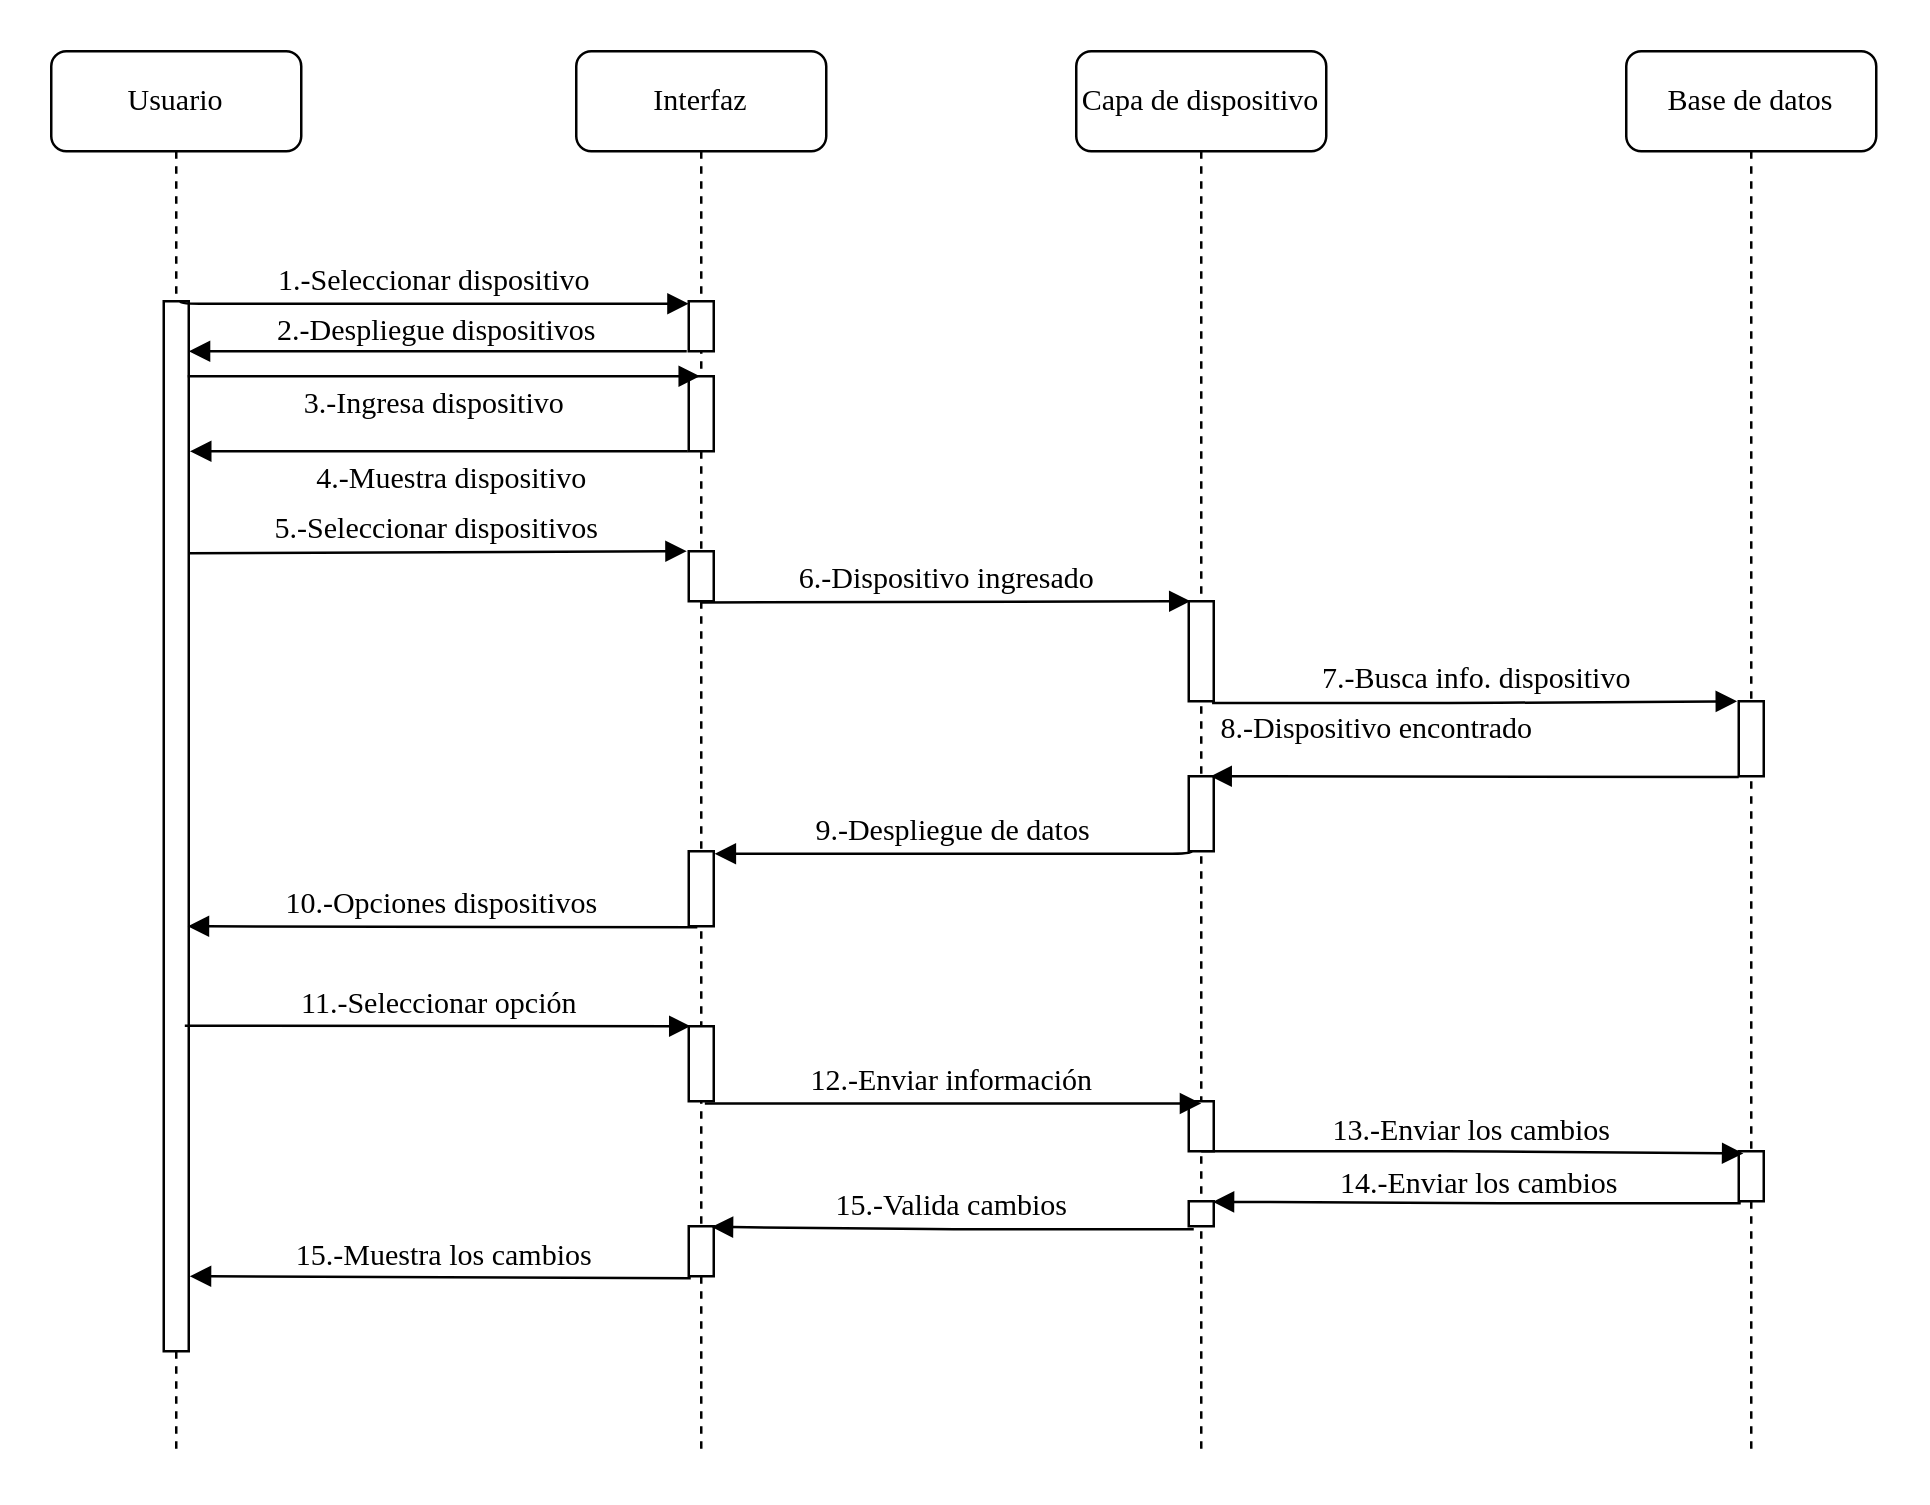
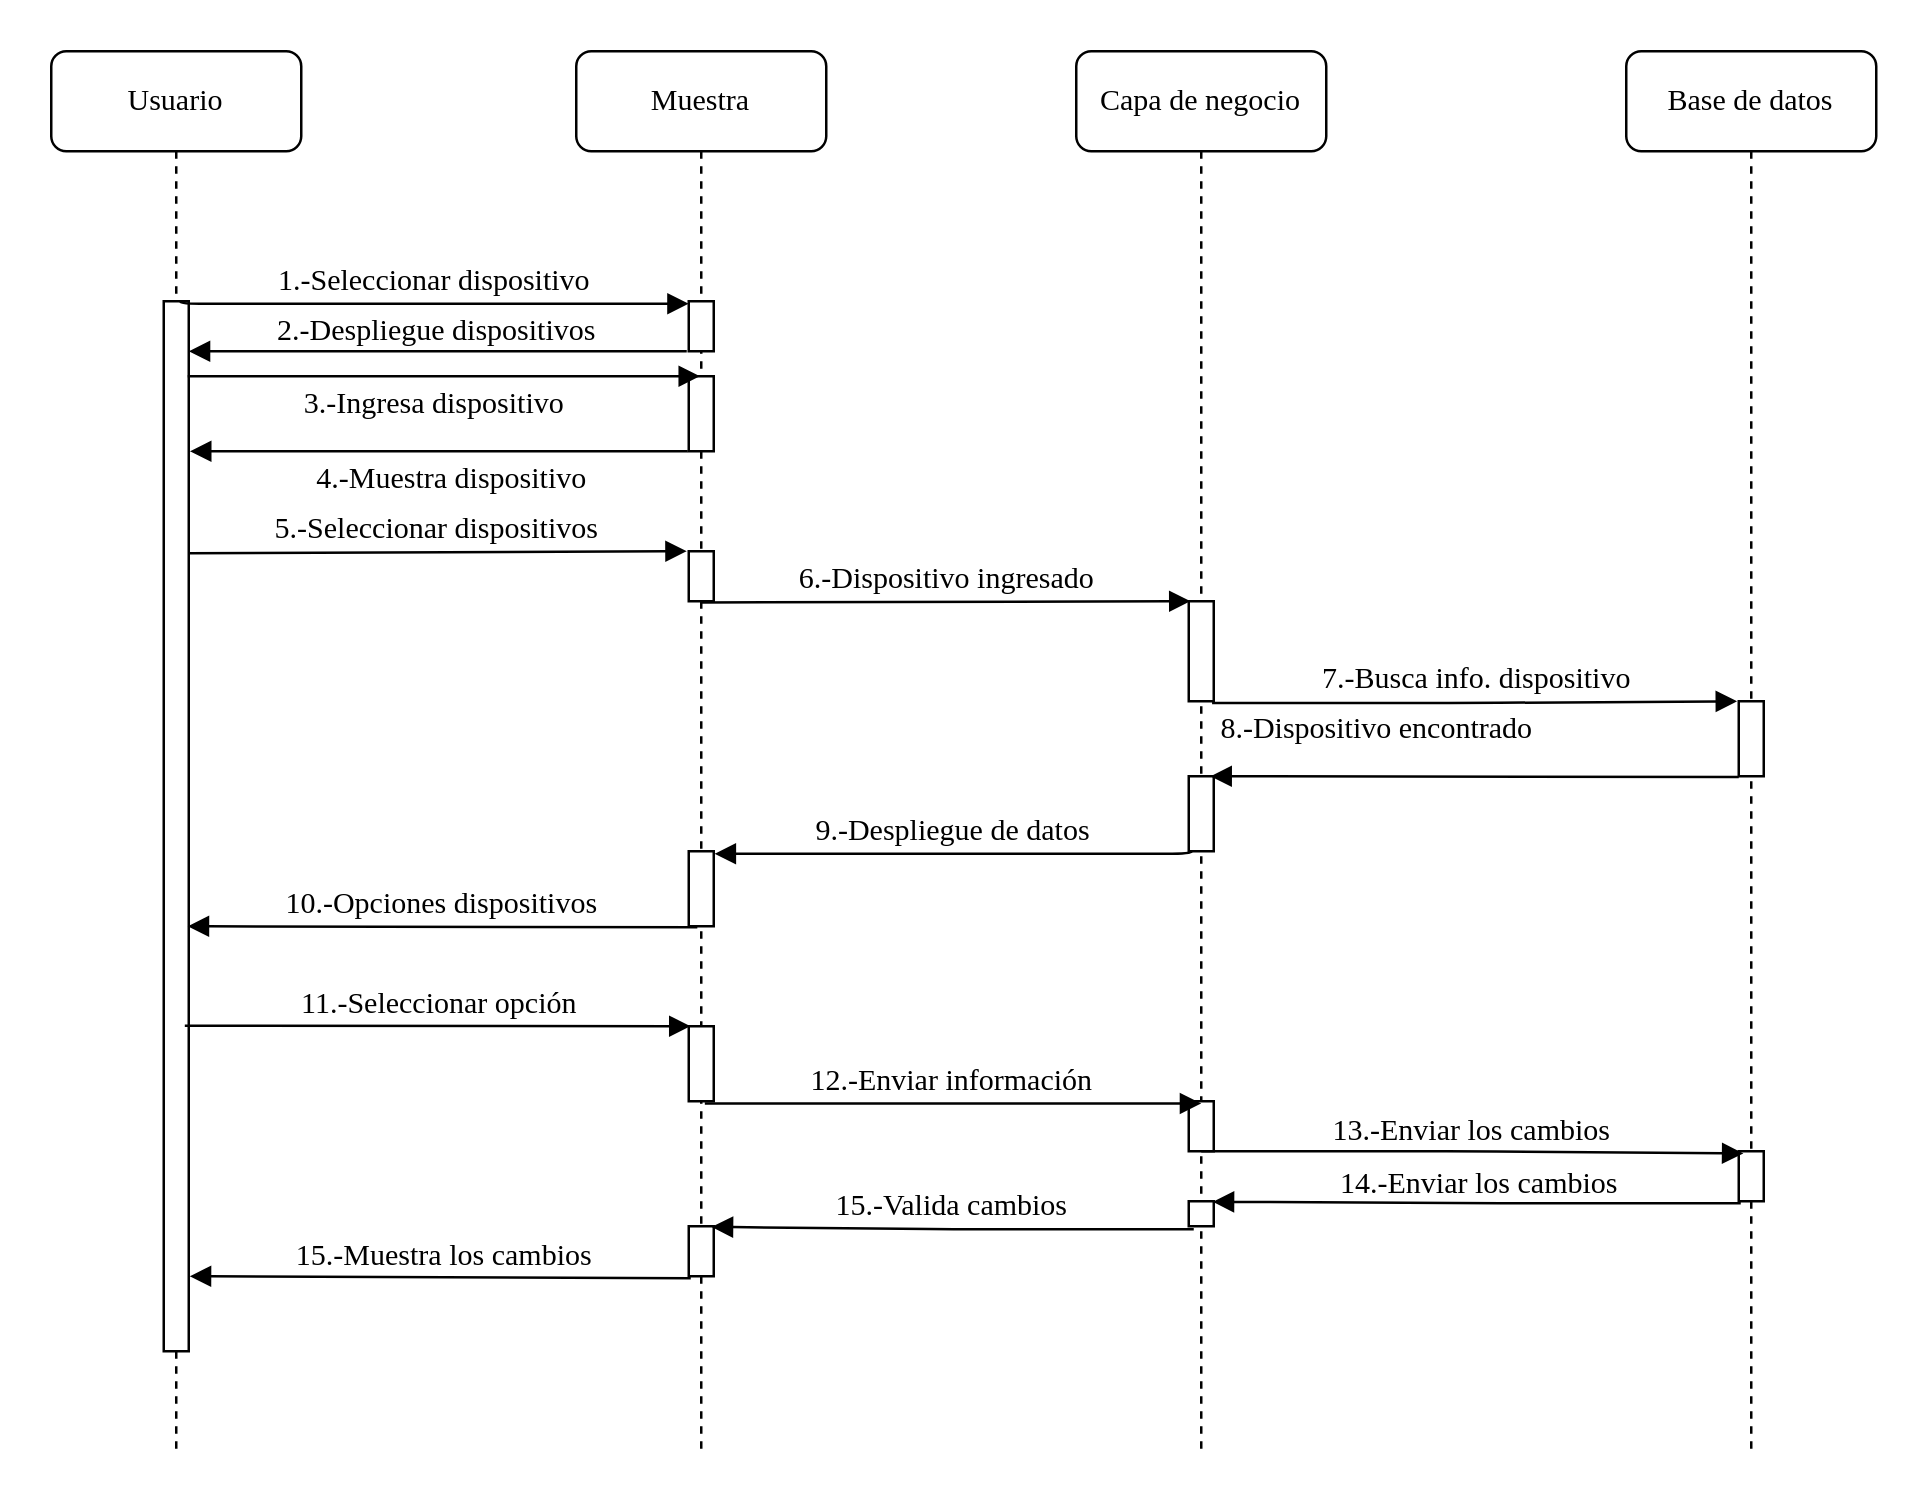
node "Interfaz": label "Interfaz" -> "Muestra"
node "Capa de dispositivo": label "Capa de dispositivo" -> "Capa de negocio"
